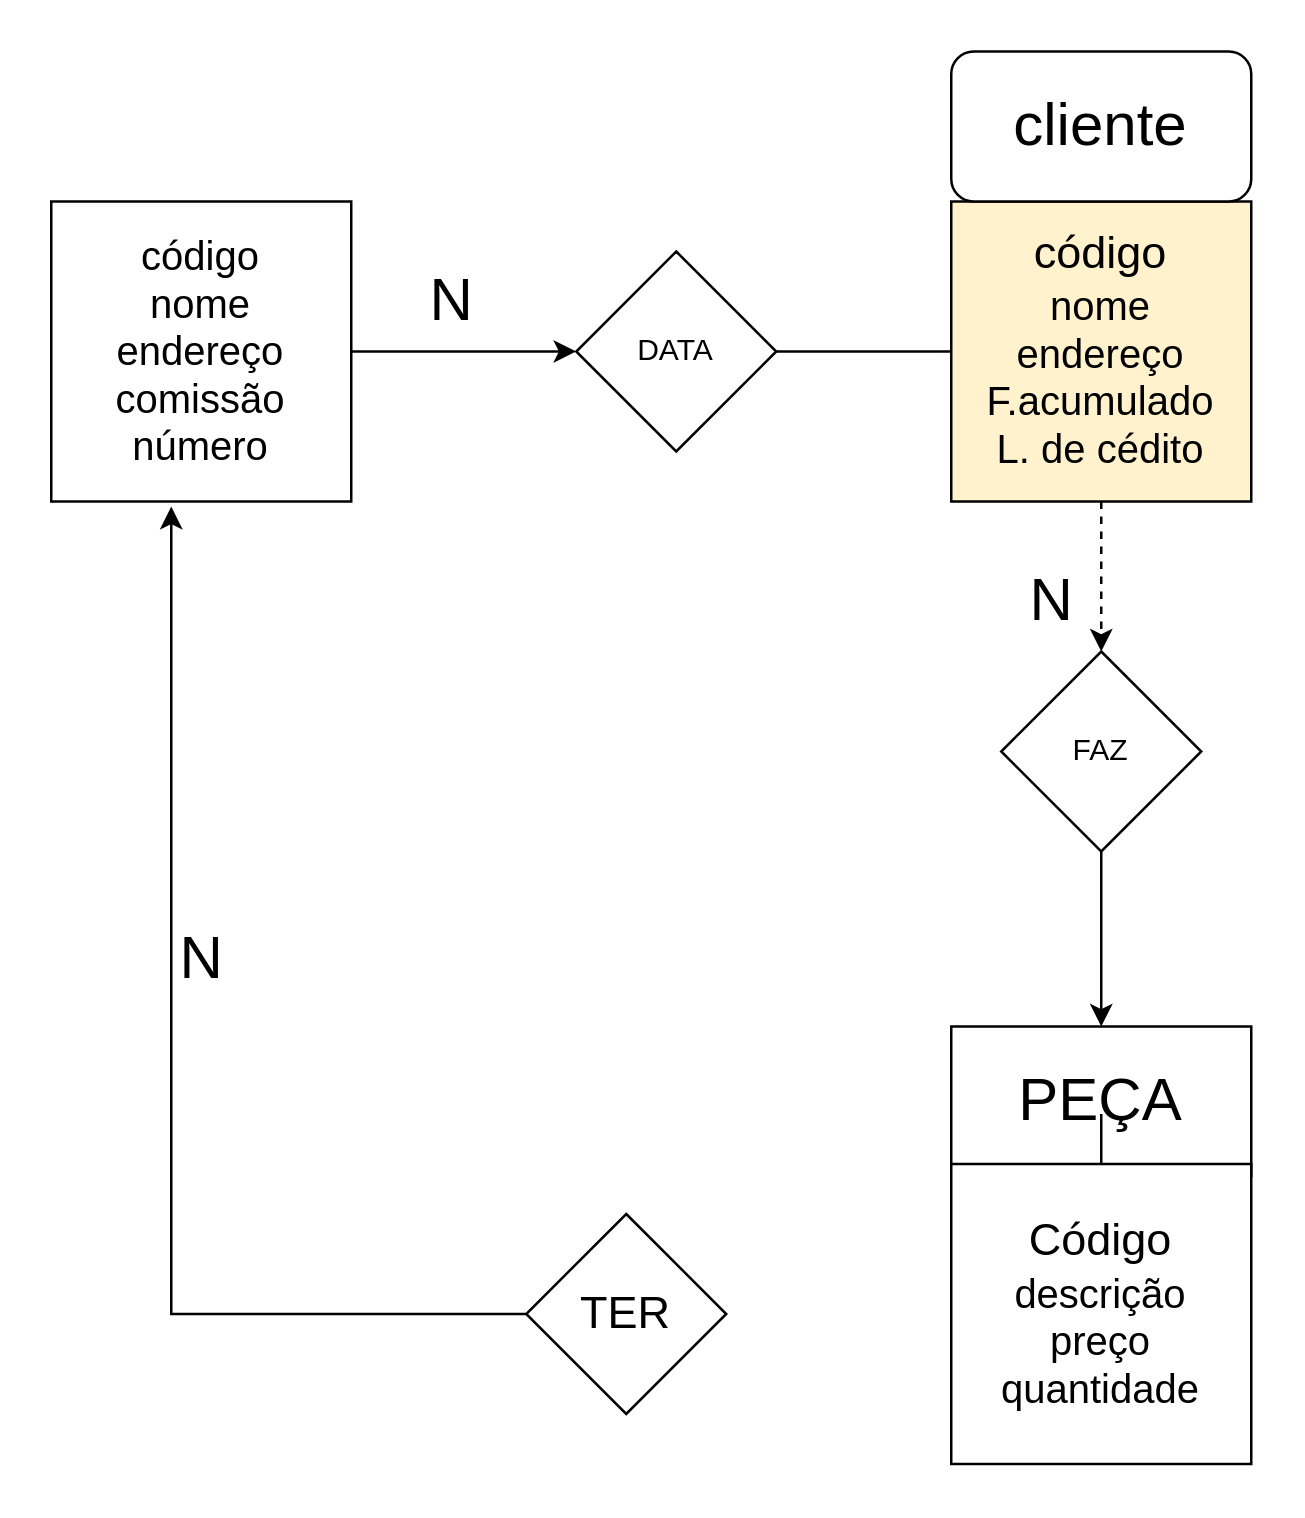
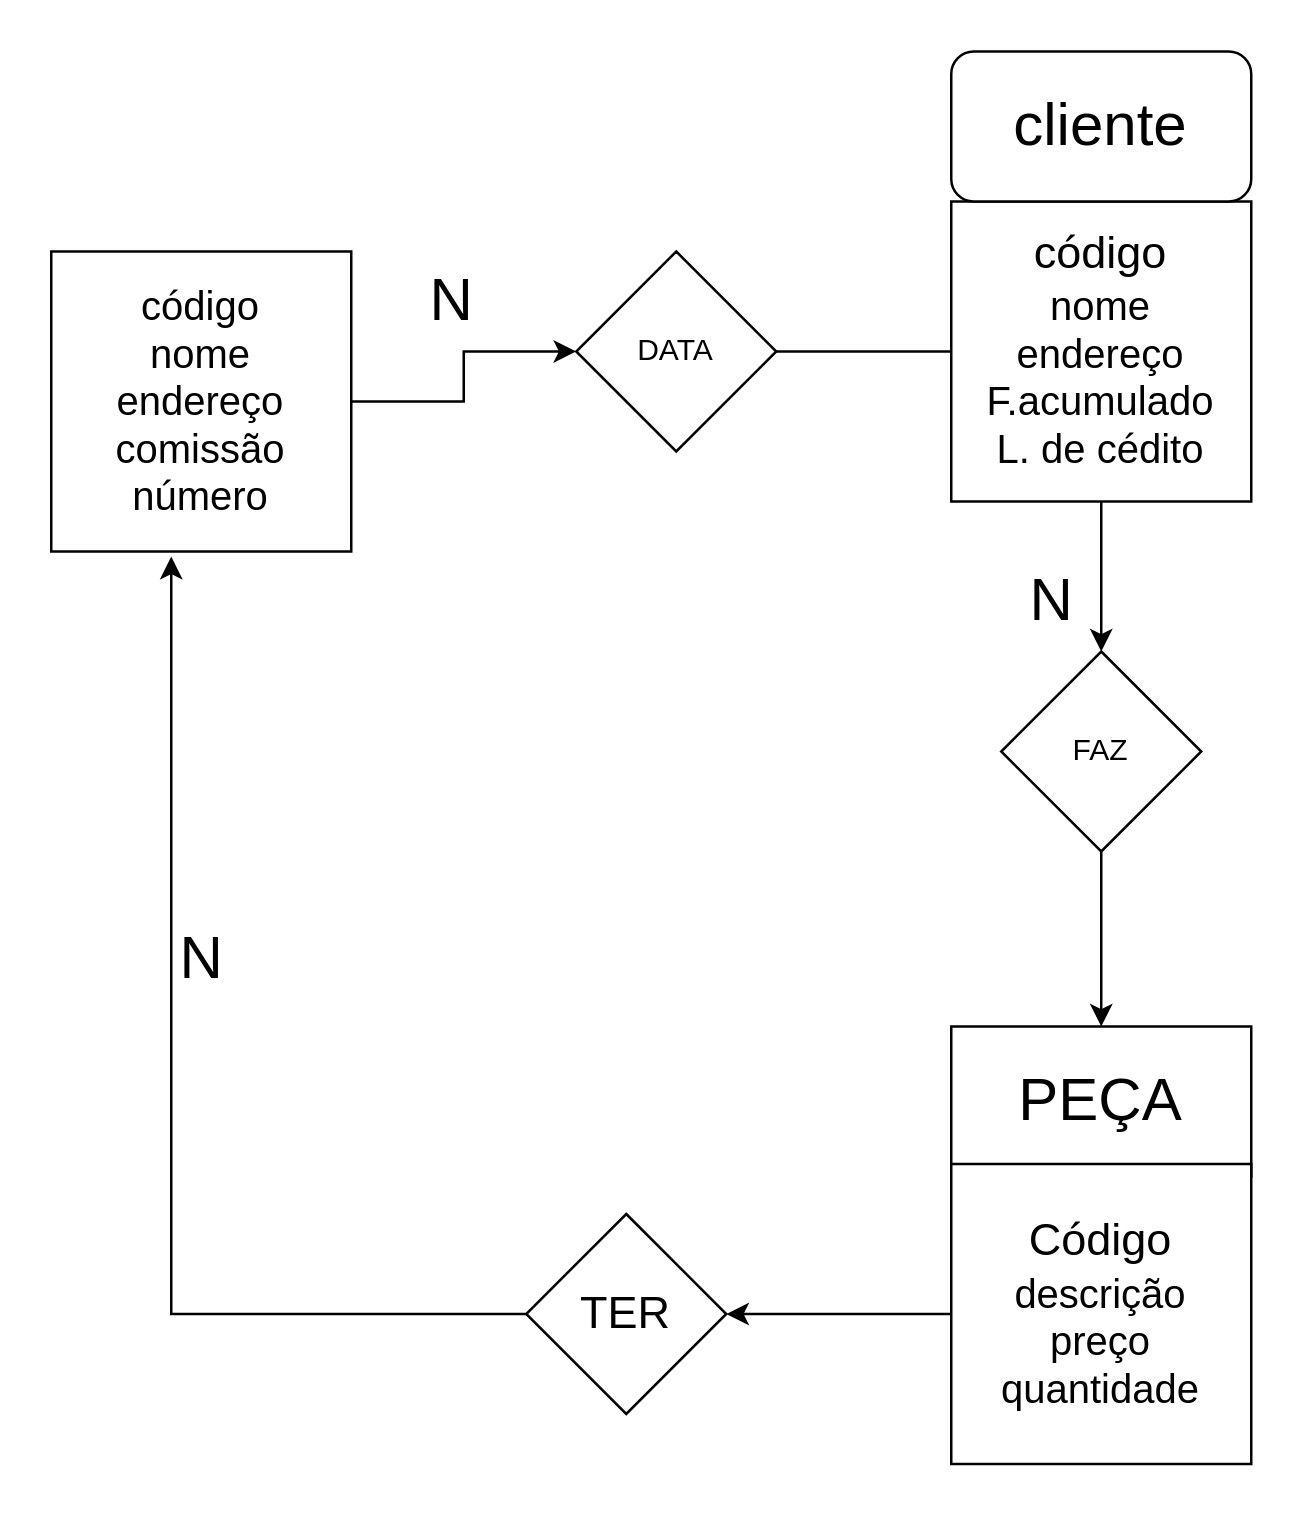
node "código nome endereço comissão número": moved (201, 351) -> (201, 401)
node "código nome endereço F.acumulado L. de cédito": fillcolor #fff2cc -> #ffffff
edge "código nome endereço F.acumulado L. de cédito" -> "FAZ": style dashed -> solid
edge "Código descrição preço quantidade" -> "PEÇA": now "Código descrição preço quantidade" -> "TER"
